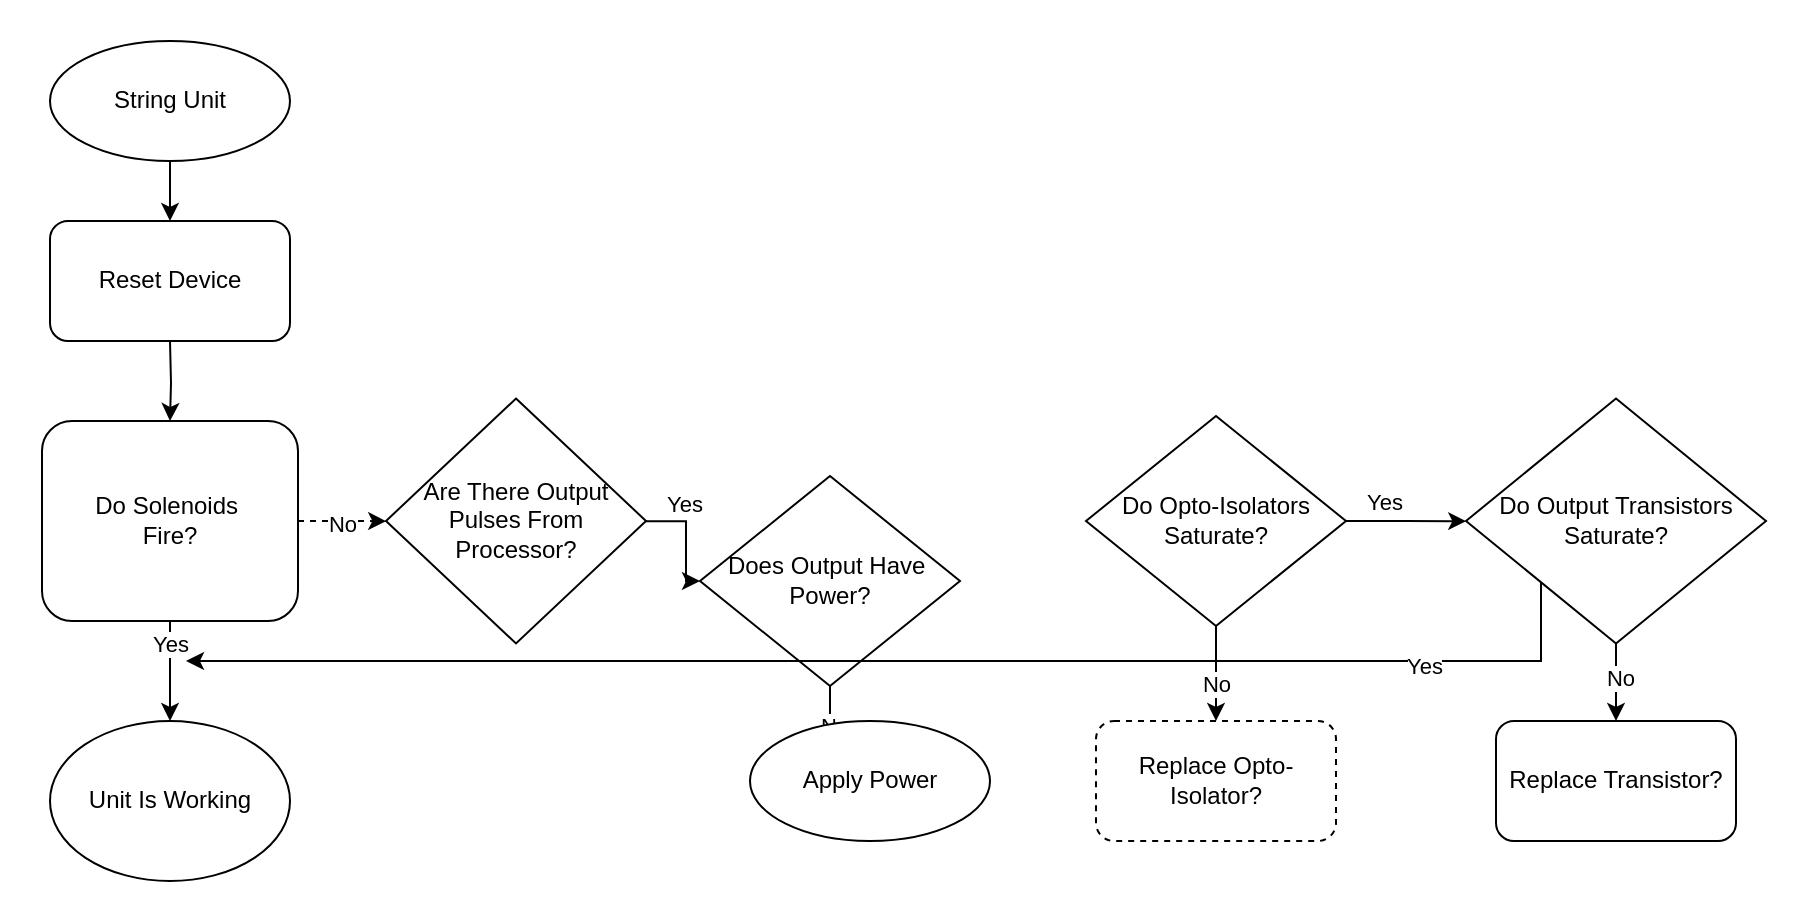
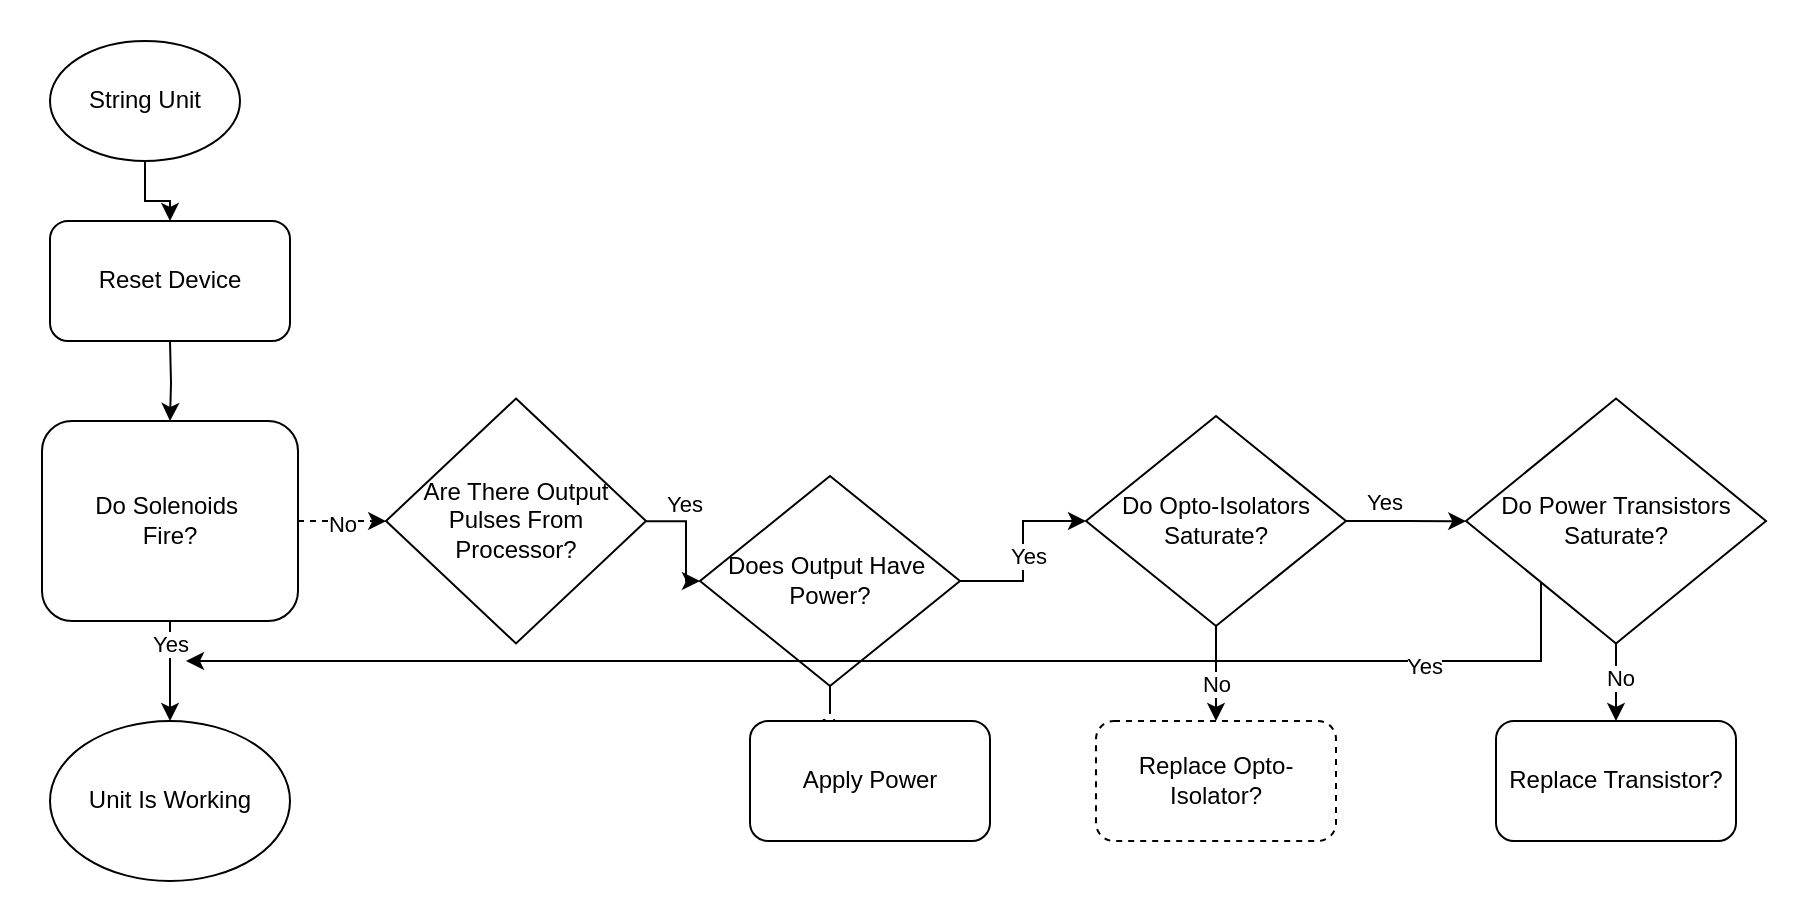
node "String Unit": size 240x120 -> 190x120
node "Do Output Transistors Saturate?": label "Do Output Transistors Saturate?" -> "Do Power Transistors Saturate?"
edge "Does Output Have Power?" -> "Do Opto-Isolators Saturate?": added, label "Yes"
node "Apply Power": shape ellipse -> rounded rectangle
